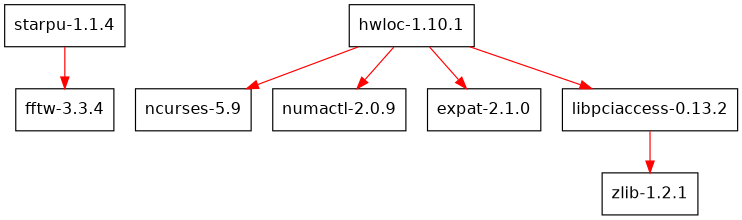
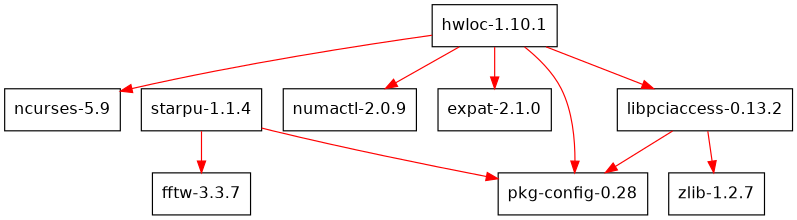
node "fftw-3.3.4": label "fftw-3.3.4" -> "fftw-3.3.7"
node "pkg-config-0.28": added
node "zlib-1.2.1": label "zlib-1.2.1" -> "zlib-1.2.7"
